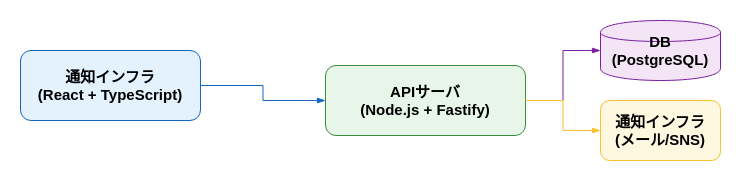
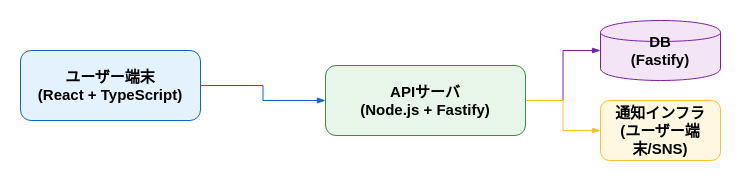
node "DB (PostgreSQL)": label "DB (PostgreSQL)" -> "DB (Fastify)"
node "通知インフラ (React + TypeScript)": label "通知インフラ (React + TypeScript)" -> "ユーザー端末 (React + TypeScript)"
node "通知インフラ (メール/SNS)": label "通知インフラ (メール/SNS)" -> "通知インフラ (ユーザー端末/SNS)"
